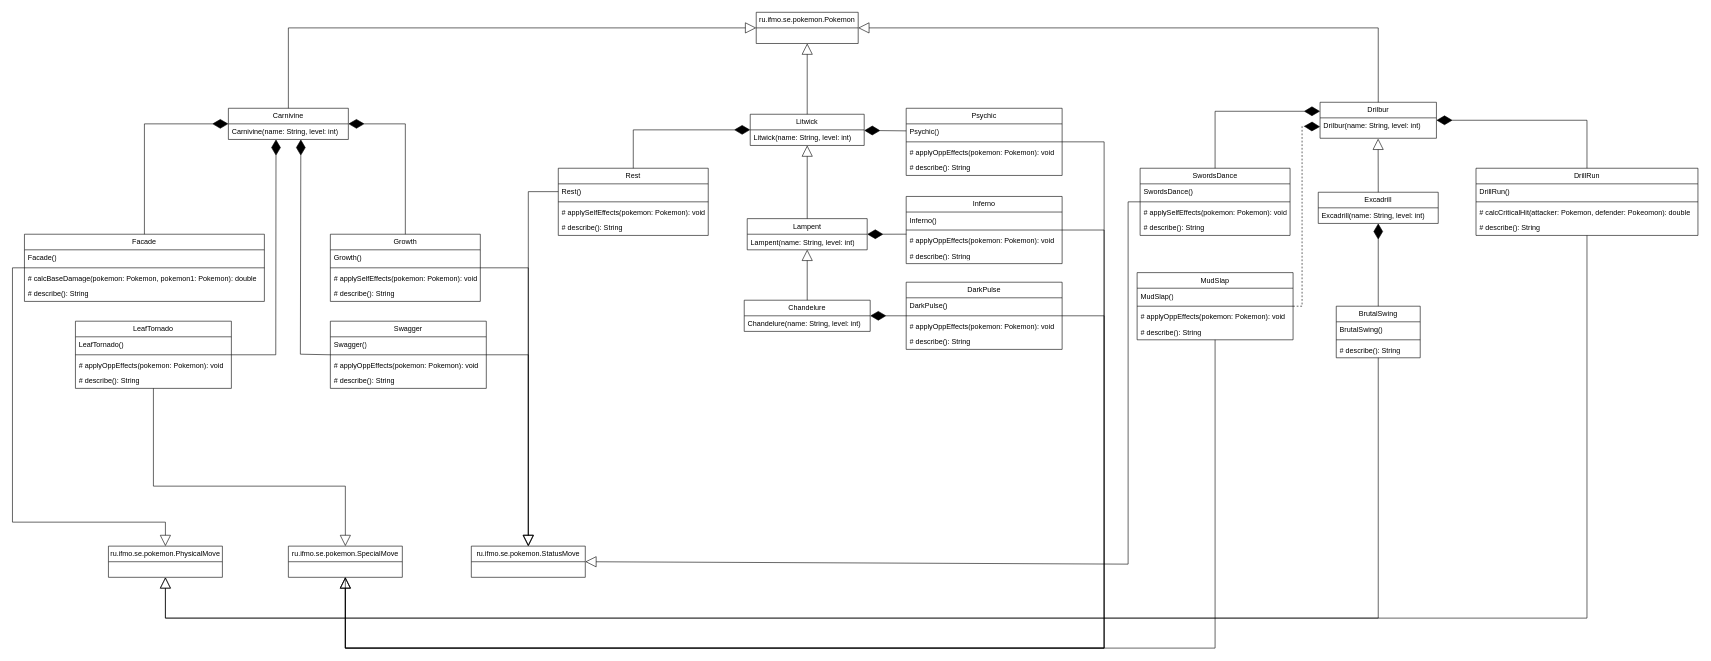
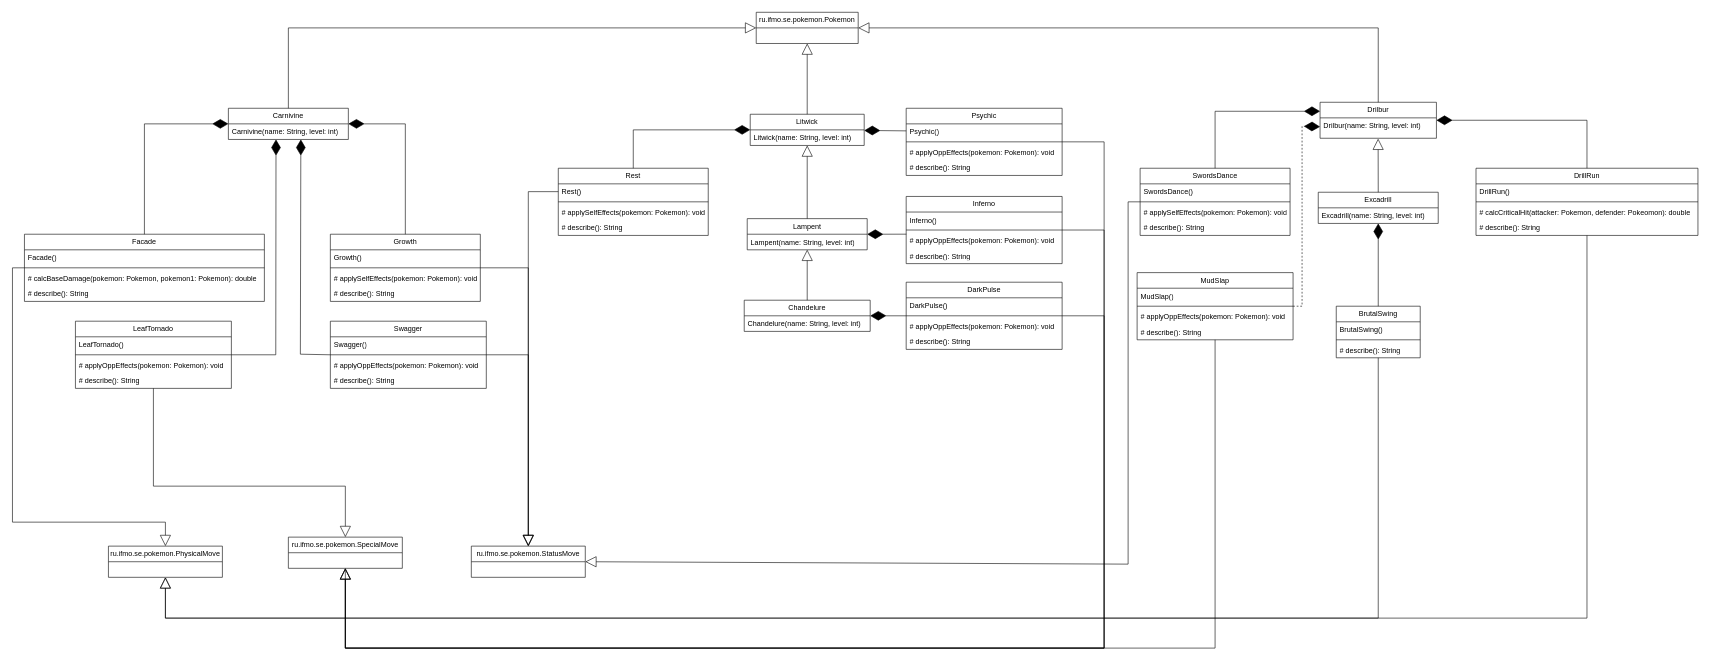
node "ru.ifmo.se.pokemon.SpecialMove": moved (345, 562) -> (345, 553)
